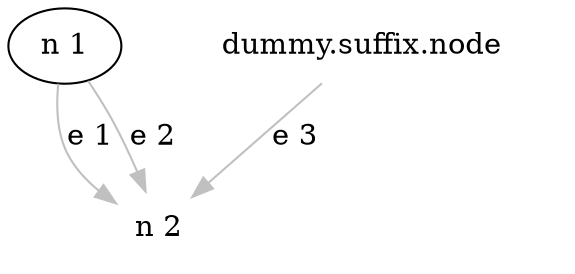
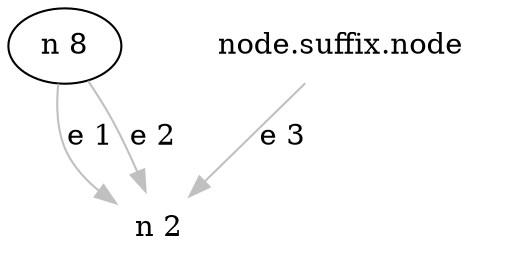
node "n 1": label "n 1" -> "n 8"
node "dummy.suffix.node": label "dummy.suffix.node" -> "node.suffix.node"
